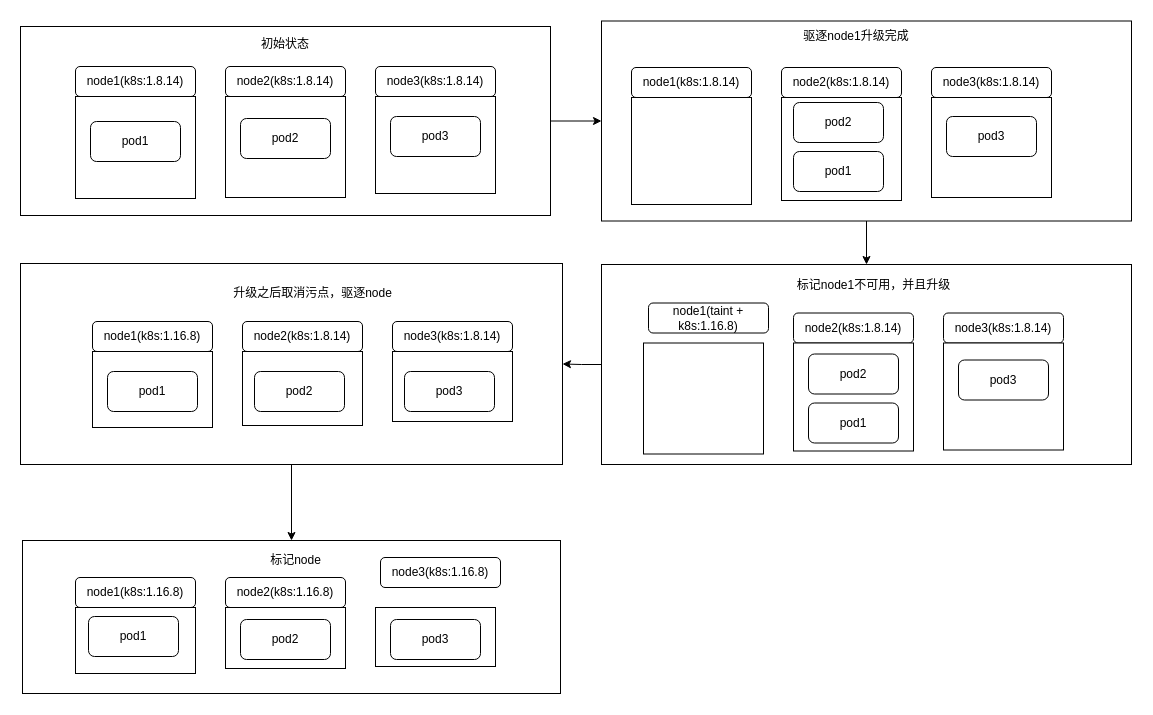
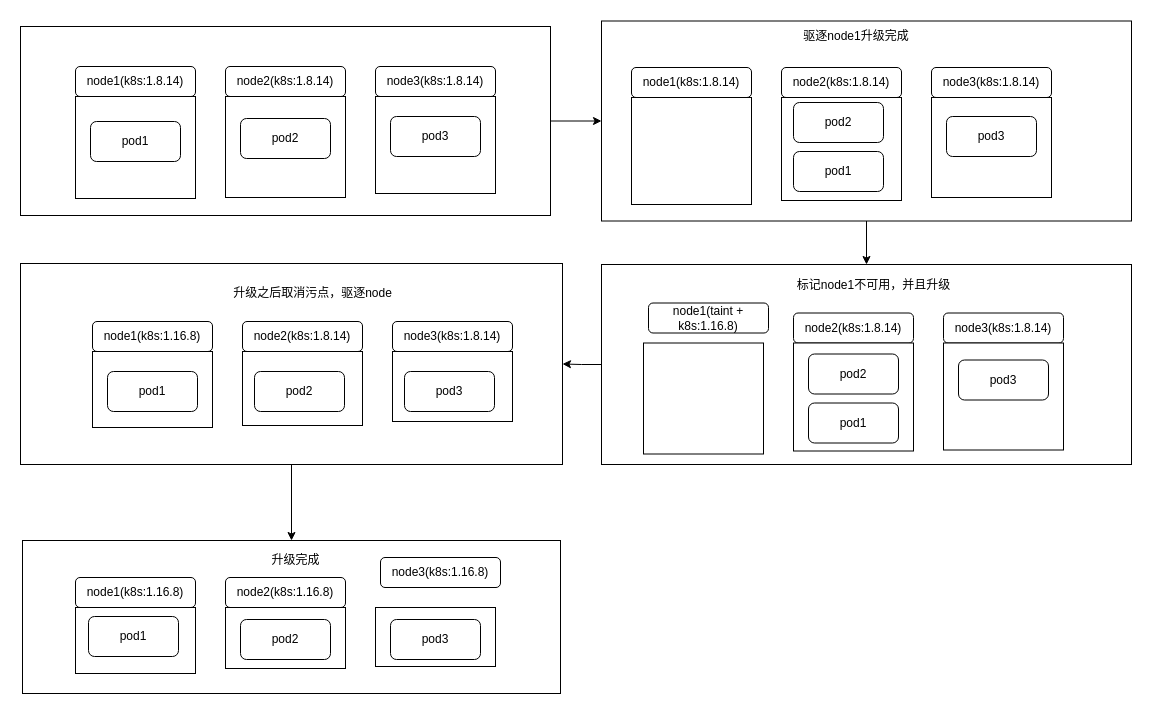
node "初始状态": removed
node "标记node": label "标记node" -> "升级完成"
